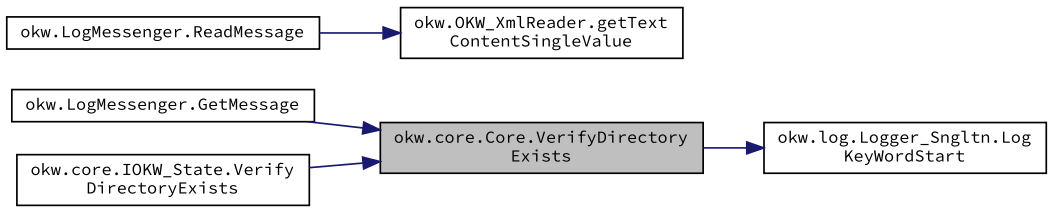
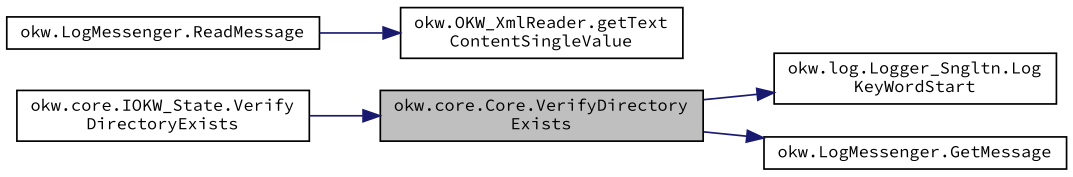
edge "okw.LogMessenger.GetMessage" -> "okw.core.Core.VerifyDirectory Exists": reversed
